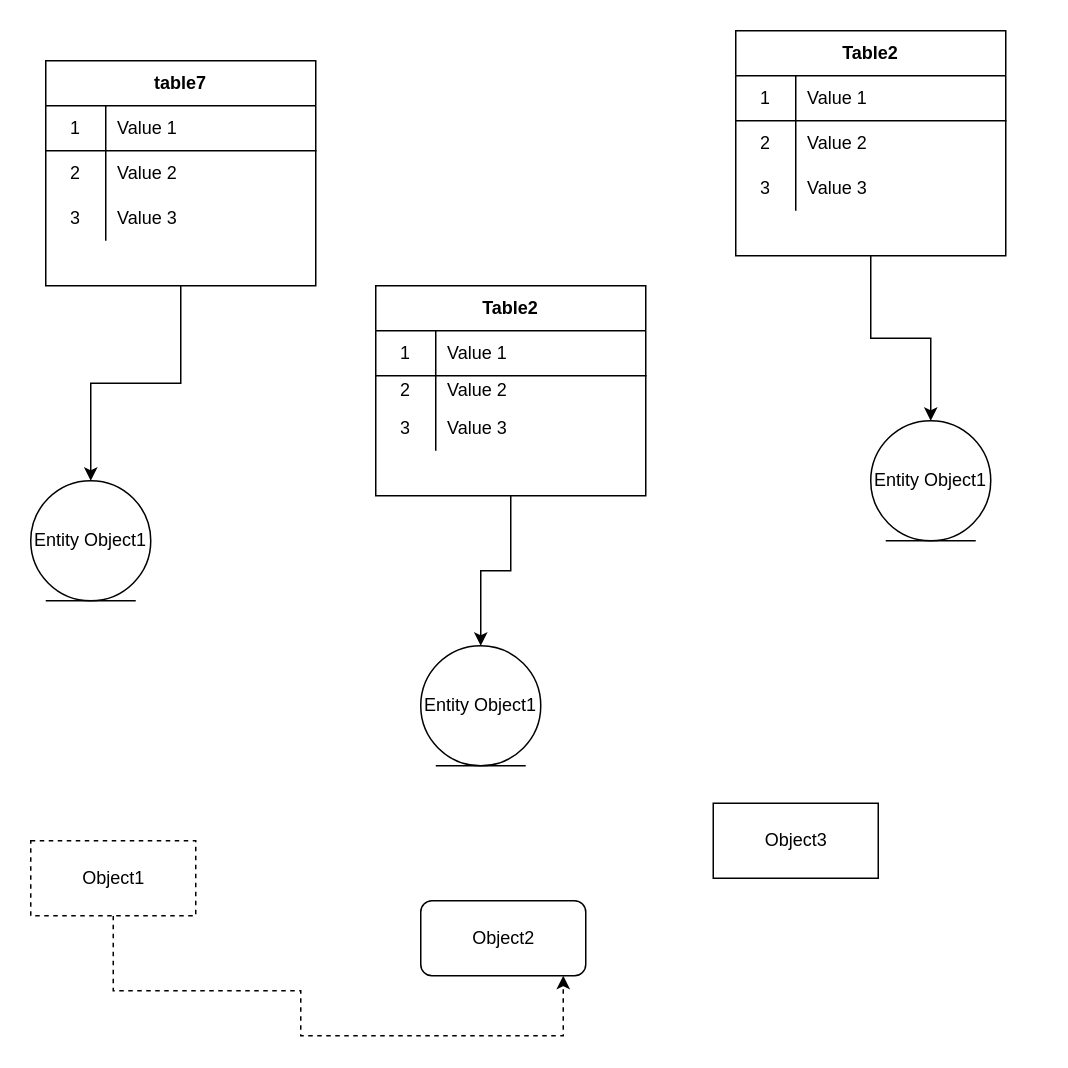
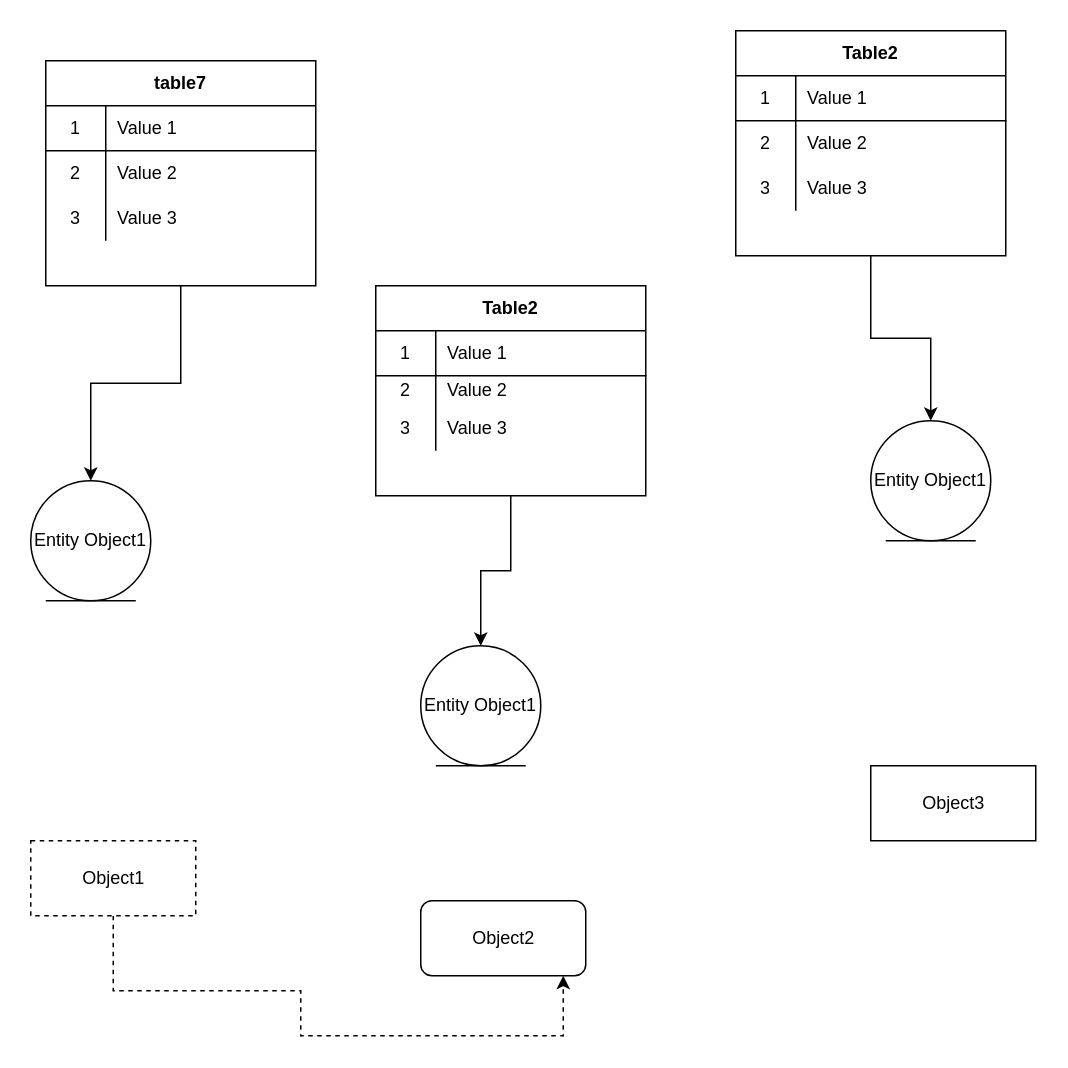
node "Object3": moved (796, 841) -> (953, 803)
